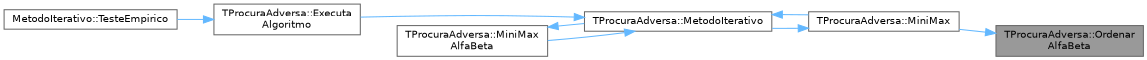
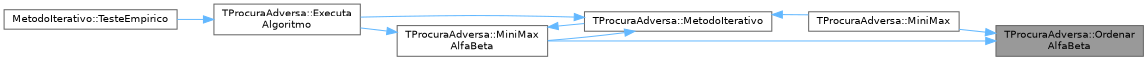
edge "TProcuraAdversa::MetodoIterativo" -> "TProcuraAdversa::MiniMax": removed
edge "TProcuraAdversa::Executa Algoritmo" -> "TProcuraAdversa::MiniMax AlfaBeta": added
edge "TProcuraAdversa::MiniMax AlfaBeta" -> "TProcuraAdversa::Ordenar AlfaBeta": added
